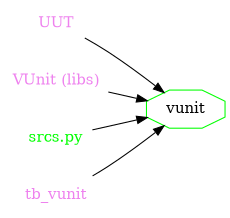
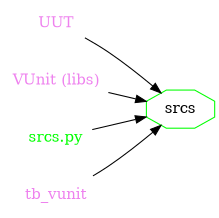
node "vunit": label "vunit" -> "srcs"
